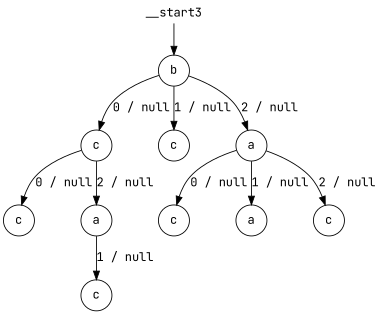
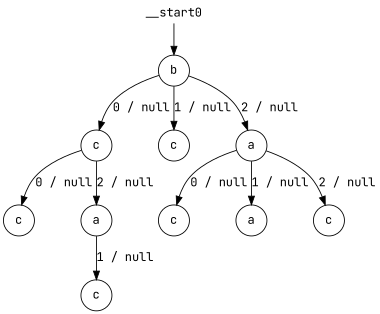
node "__start3": label "__start3" -> "__start0"
